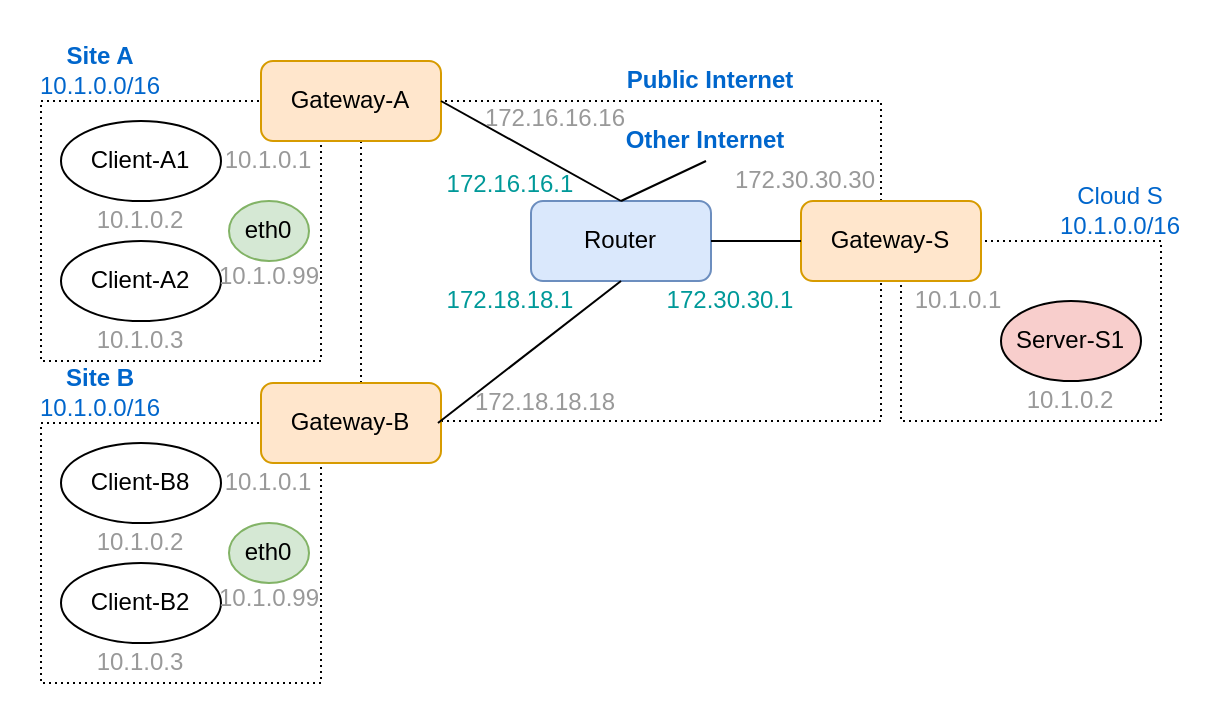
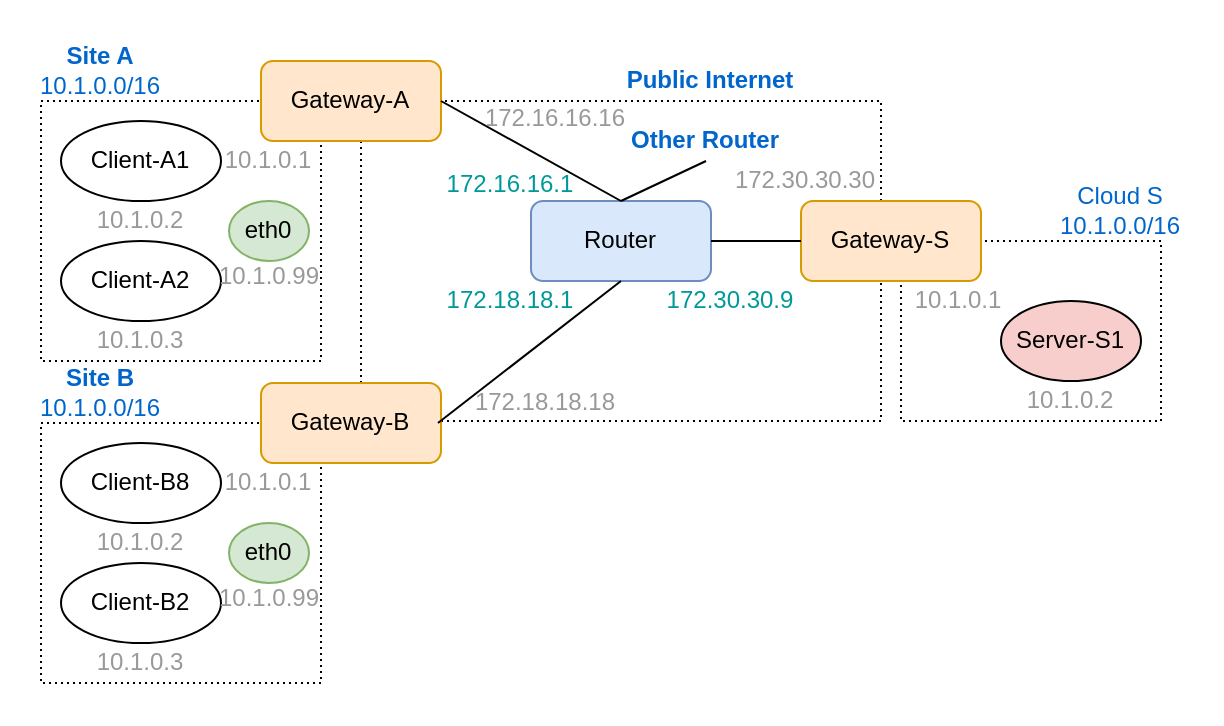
node "Other Internet": label "Other Internet" -> "Other Router"
node "172.30.30.1": label "172.30.30.1" -> "172.30.30.9"
